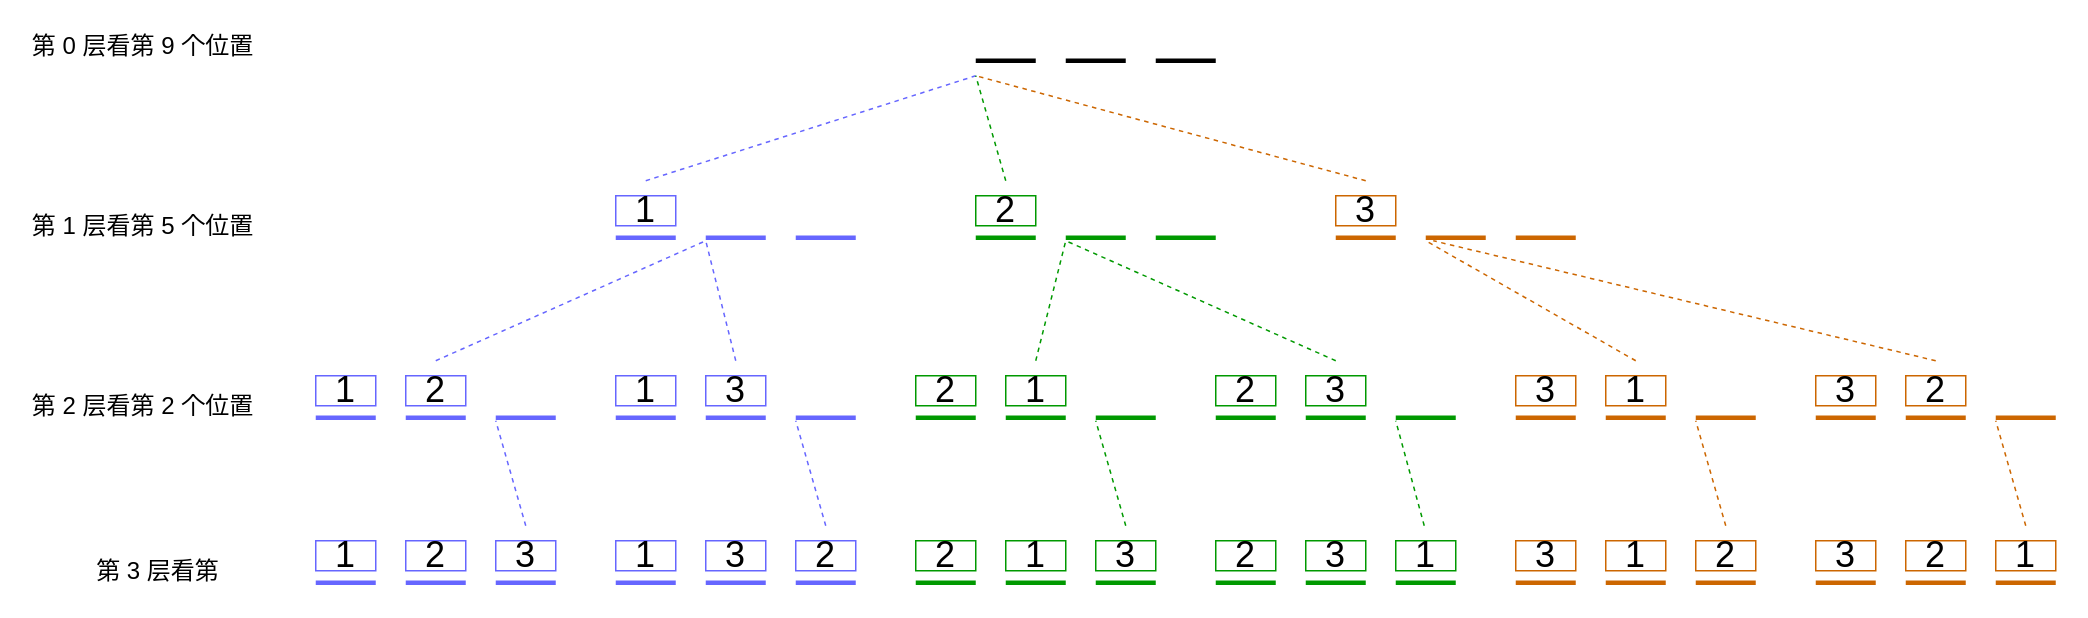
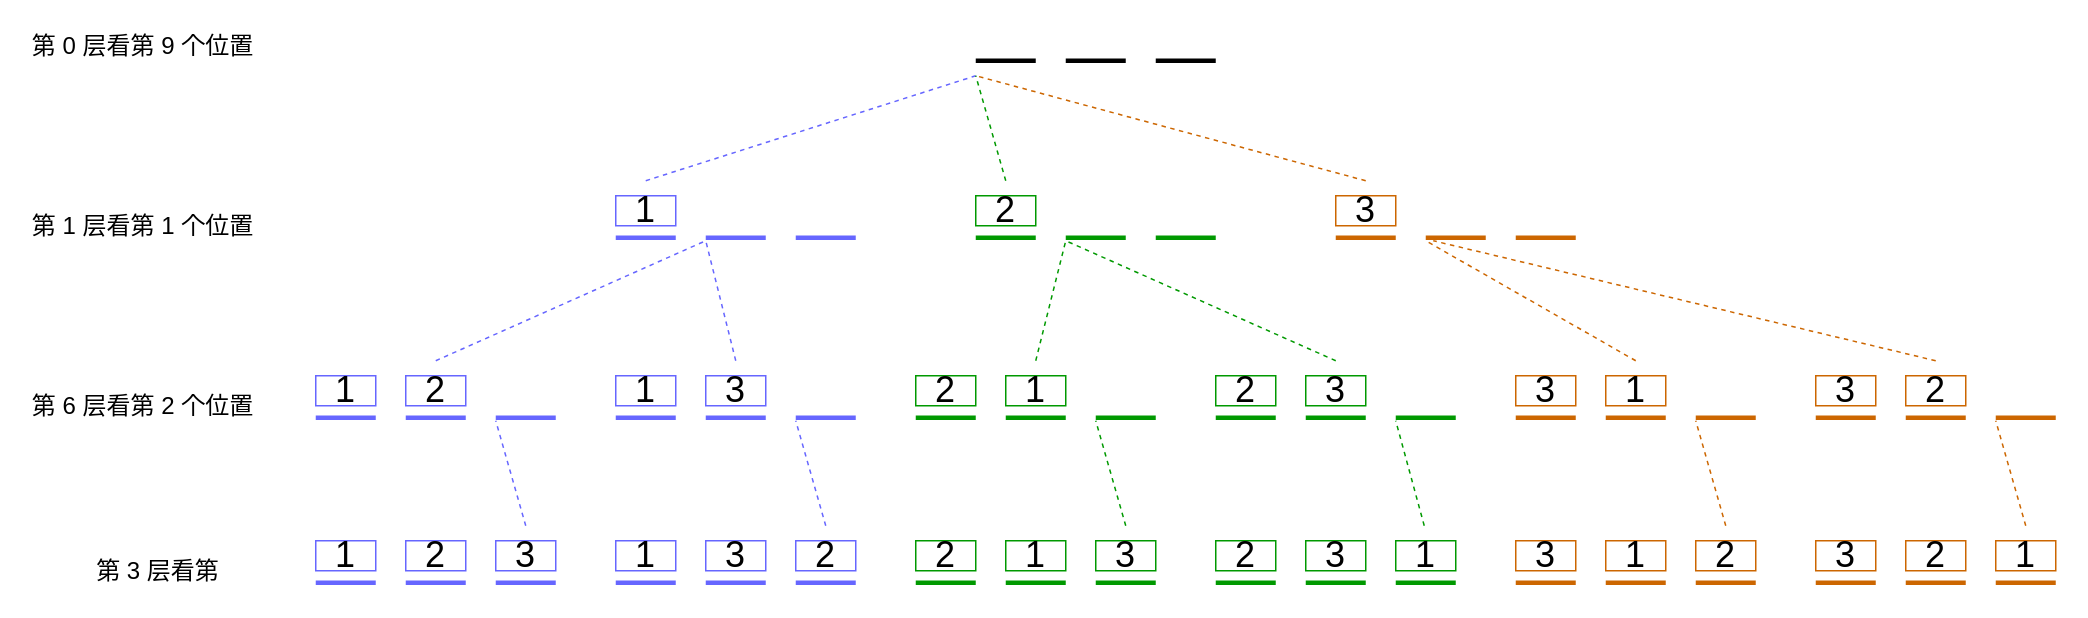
node "第 1 层看第 5 个位置": label "第 1 层看第 5 个位置" -> "第 1 层看第 1 个位置"
node "第 2 层看第 2 个位置": label "第 2 层看第 2 个位置" -> "第 6 层看第 2 个位置"
